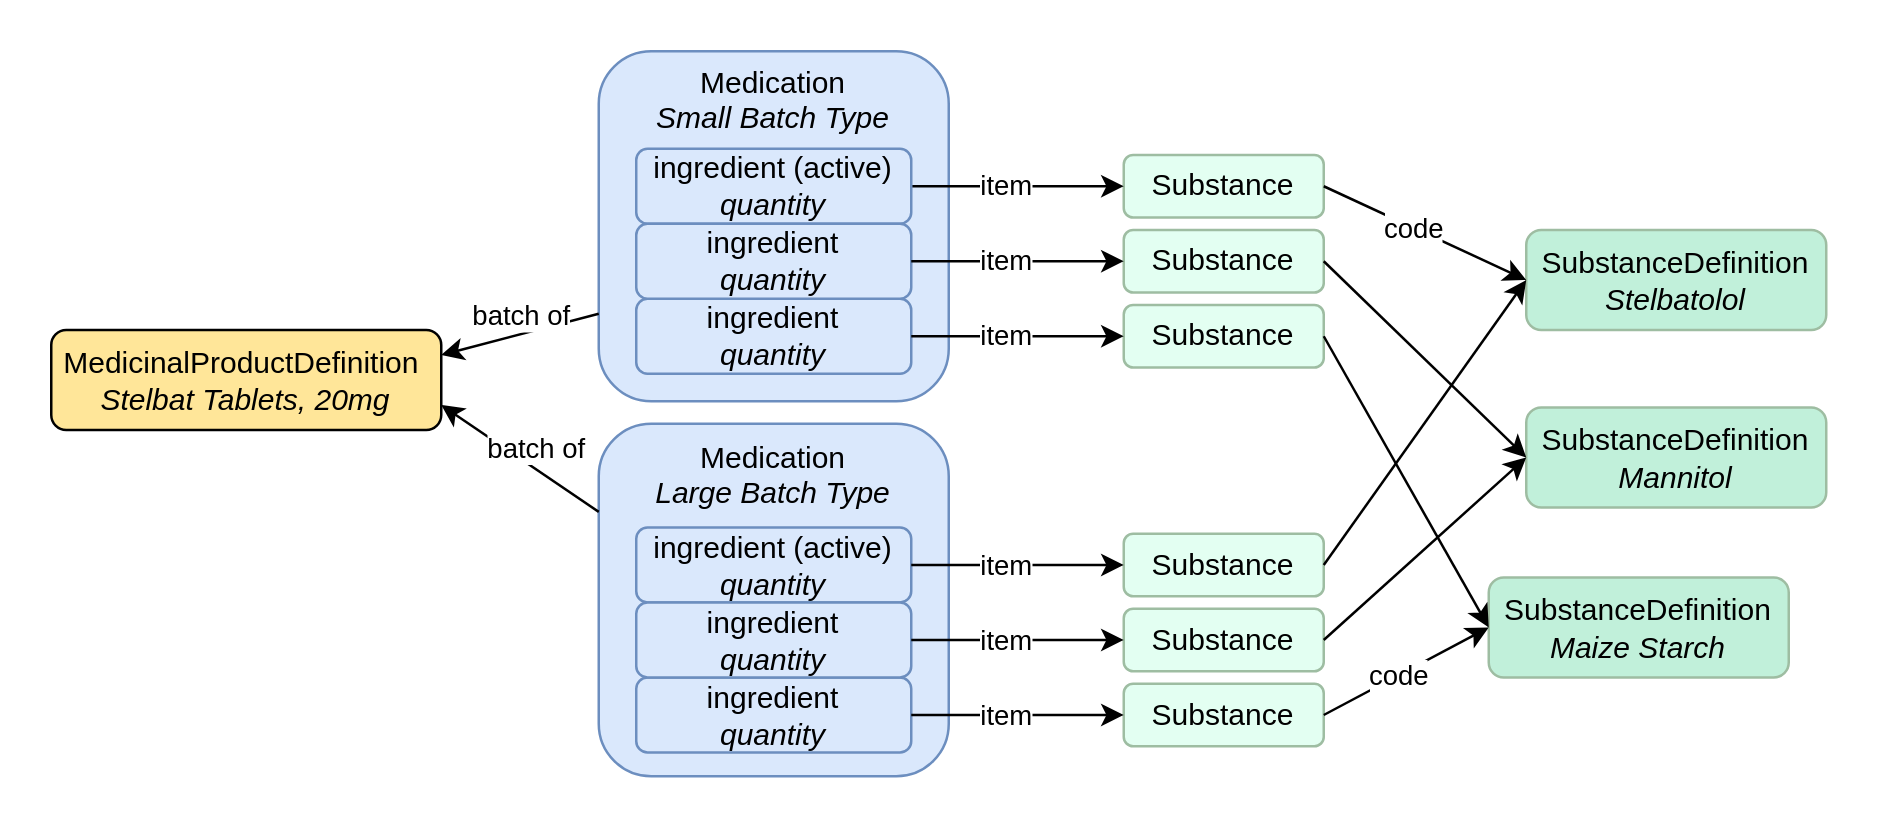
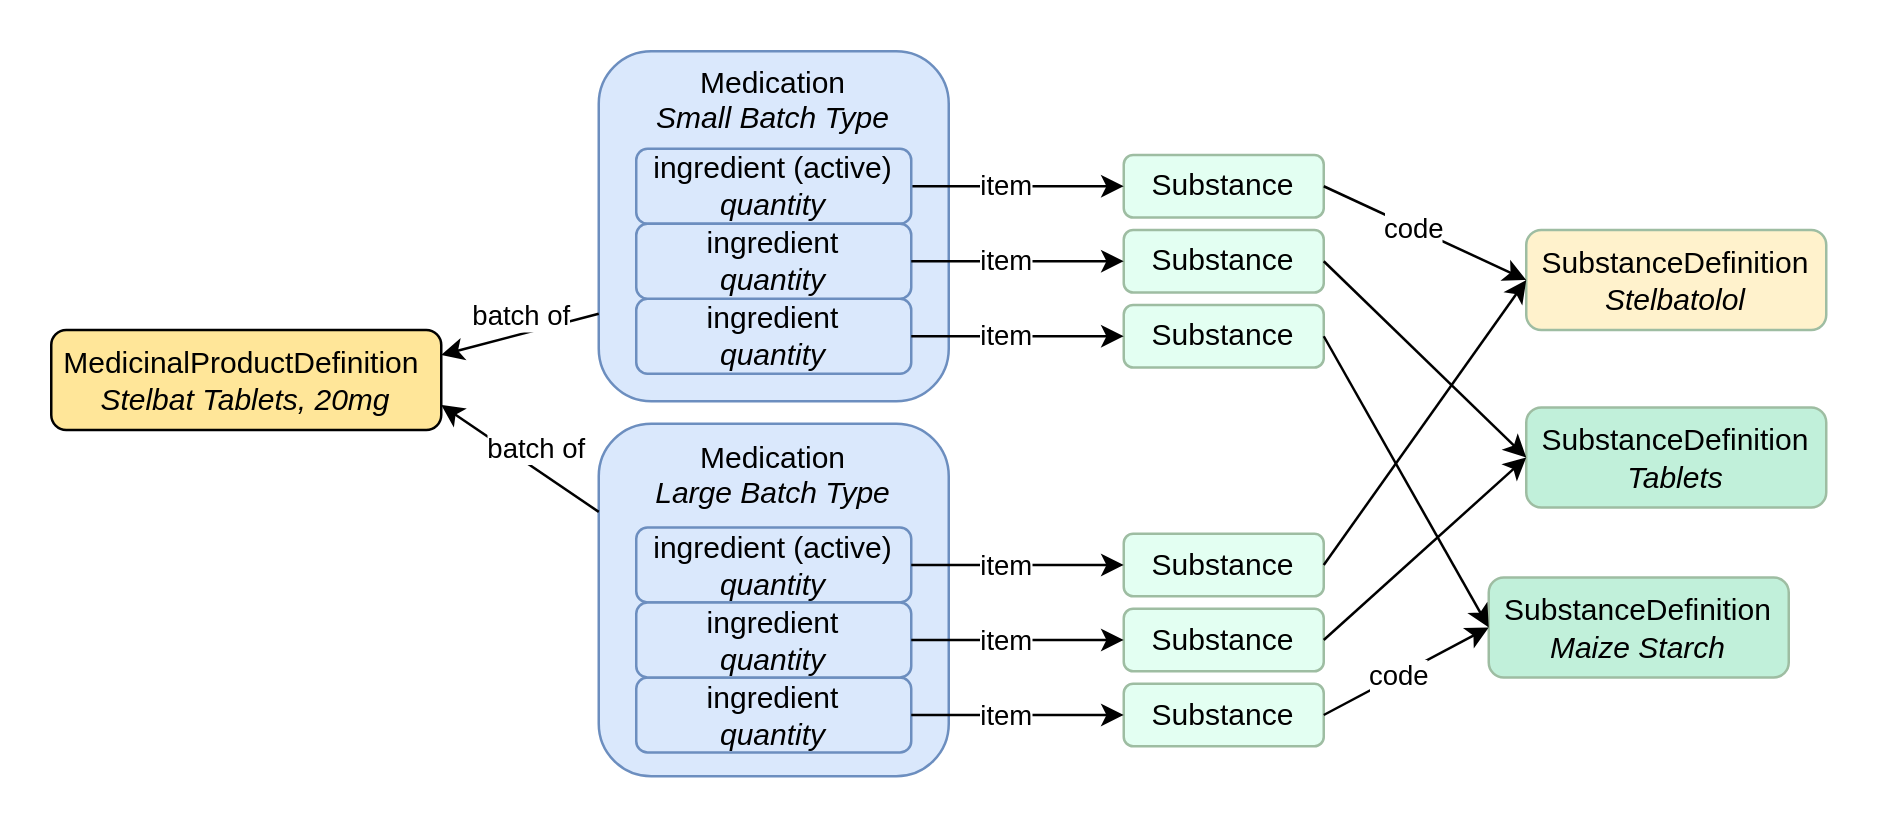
node "SubstanceDefinition Stelbatolol": fillcolor #c1f0da -> #fff2cc
node "SubstanceDefinition Mannitol": label "SubstanceDefinition Mannitol" -> "SubstanceDefinition Tablets"
